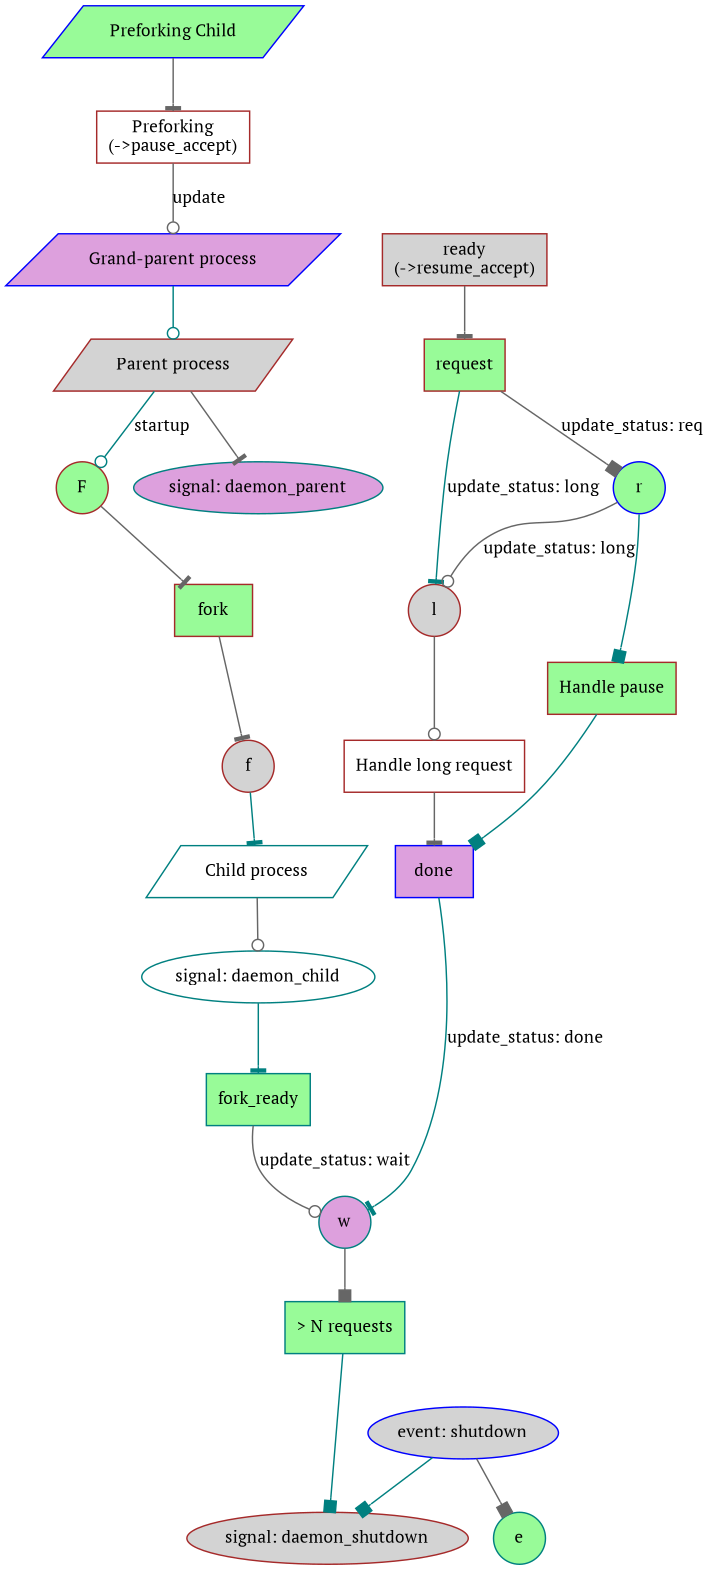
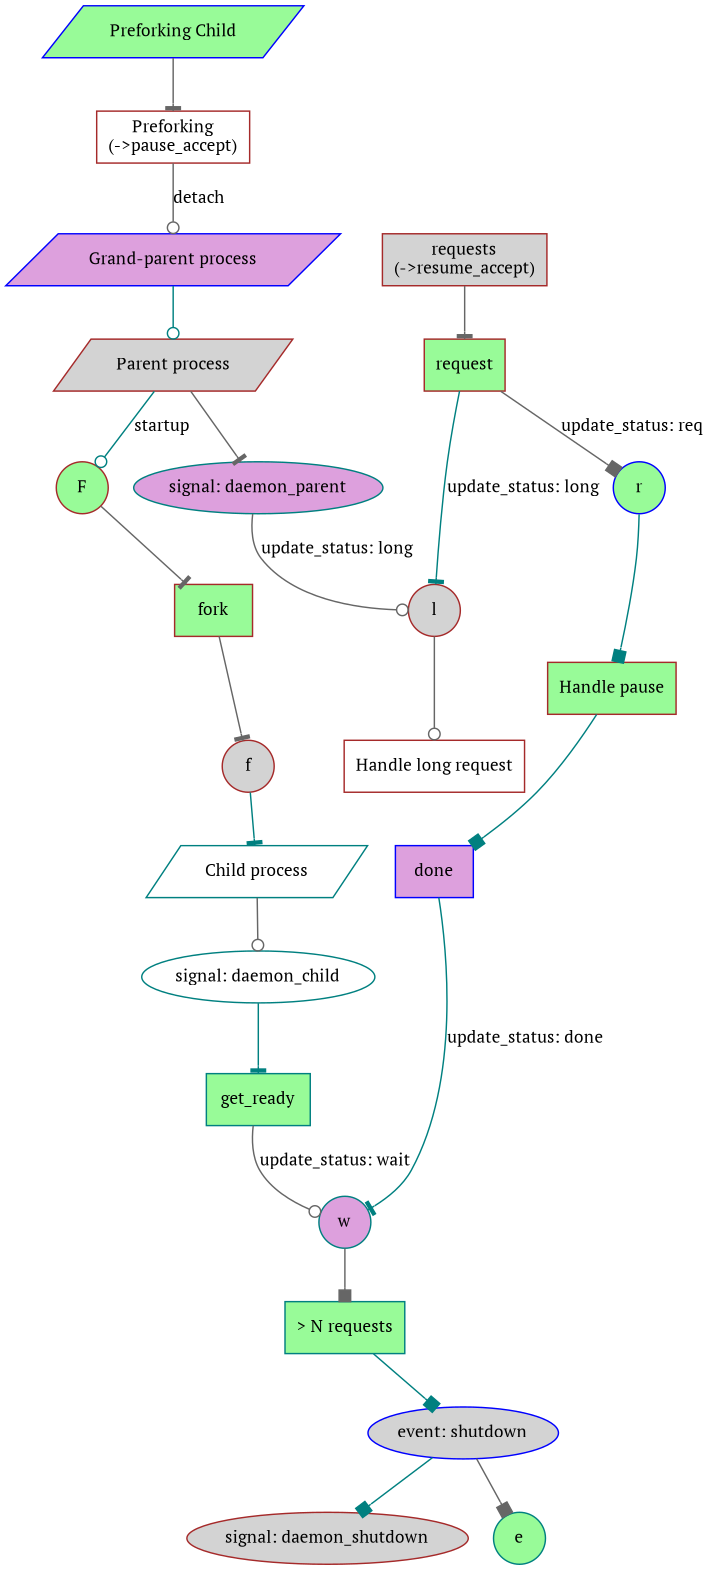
edge "Preforking (->pause_accept)" -> "Grand-parent process": label "update" -> "detach"
node "ready (->resume_accept)": label "ready (->resume_accept)" -> "requests (->resume_accept)"
edge "r" -> "l": now "signal: daemon_parent" -> "l"
edge "Handle long request" -> "done": removed
node "fork_ready": label "fork_ready" -> "get_ready"
edge "> N requests" -> "signal: daemon_shutdown": now "> N requests" -> "event: shutdown"
